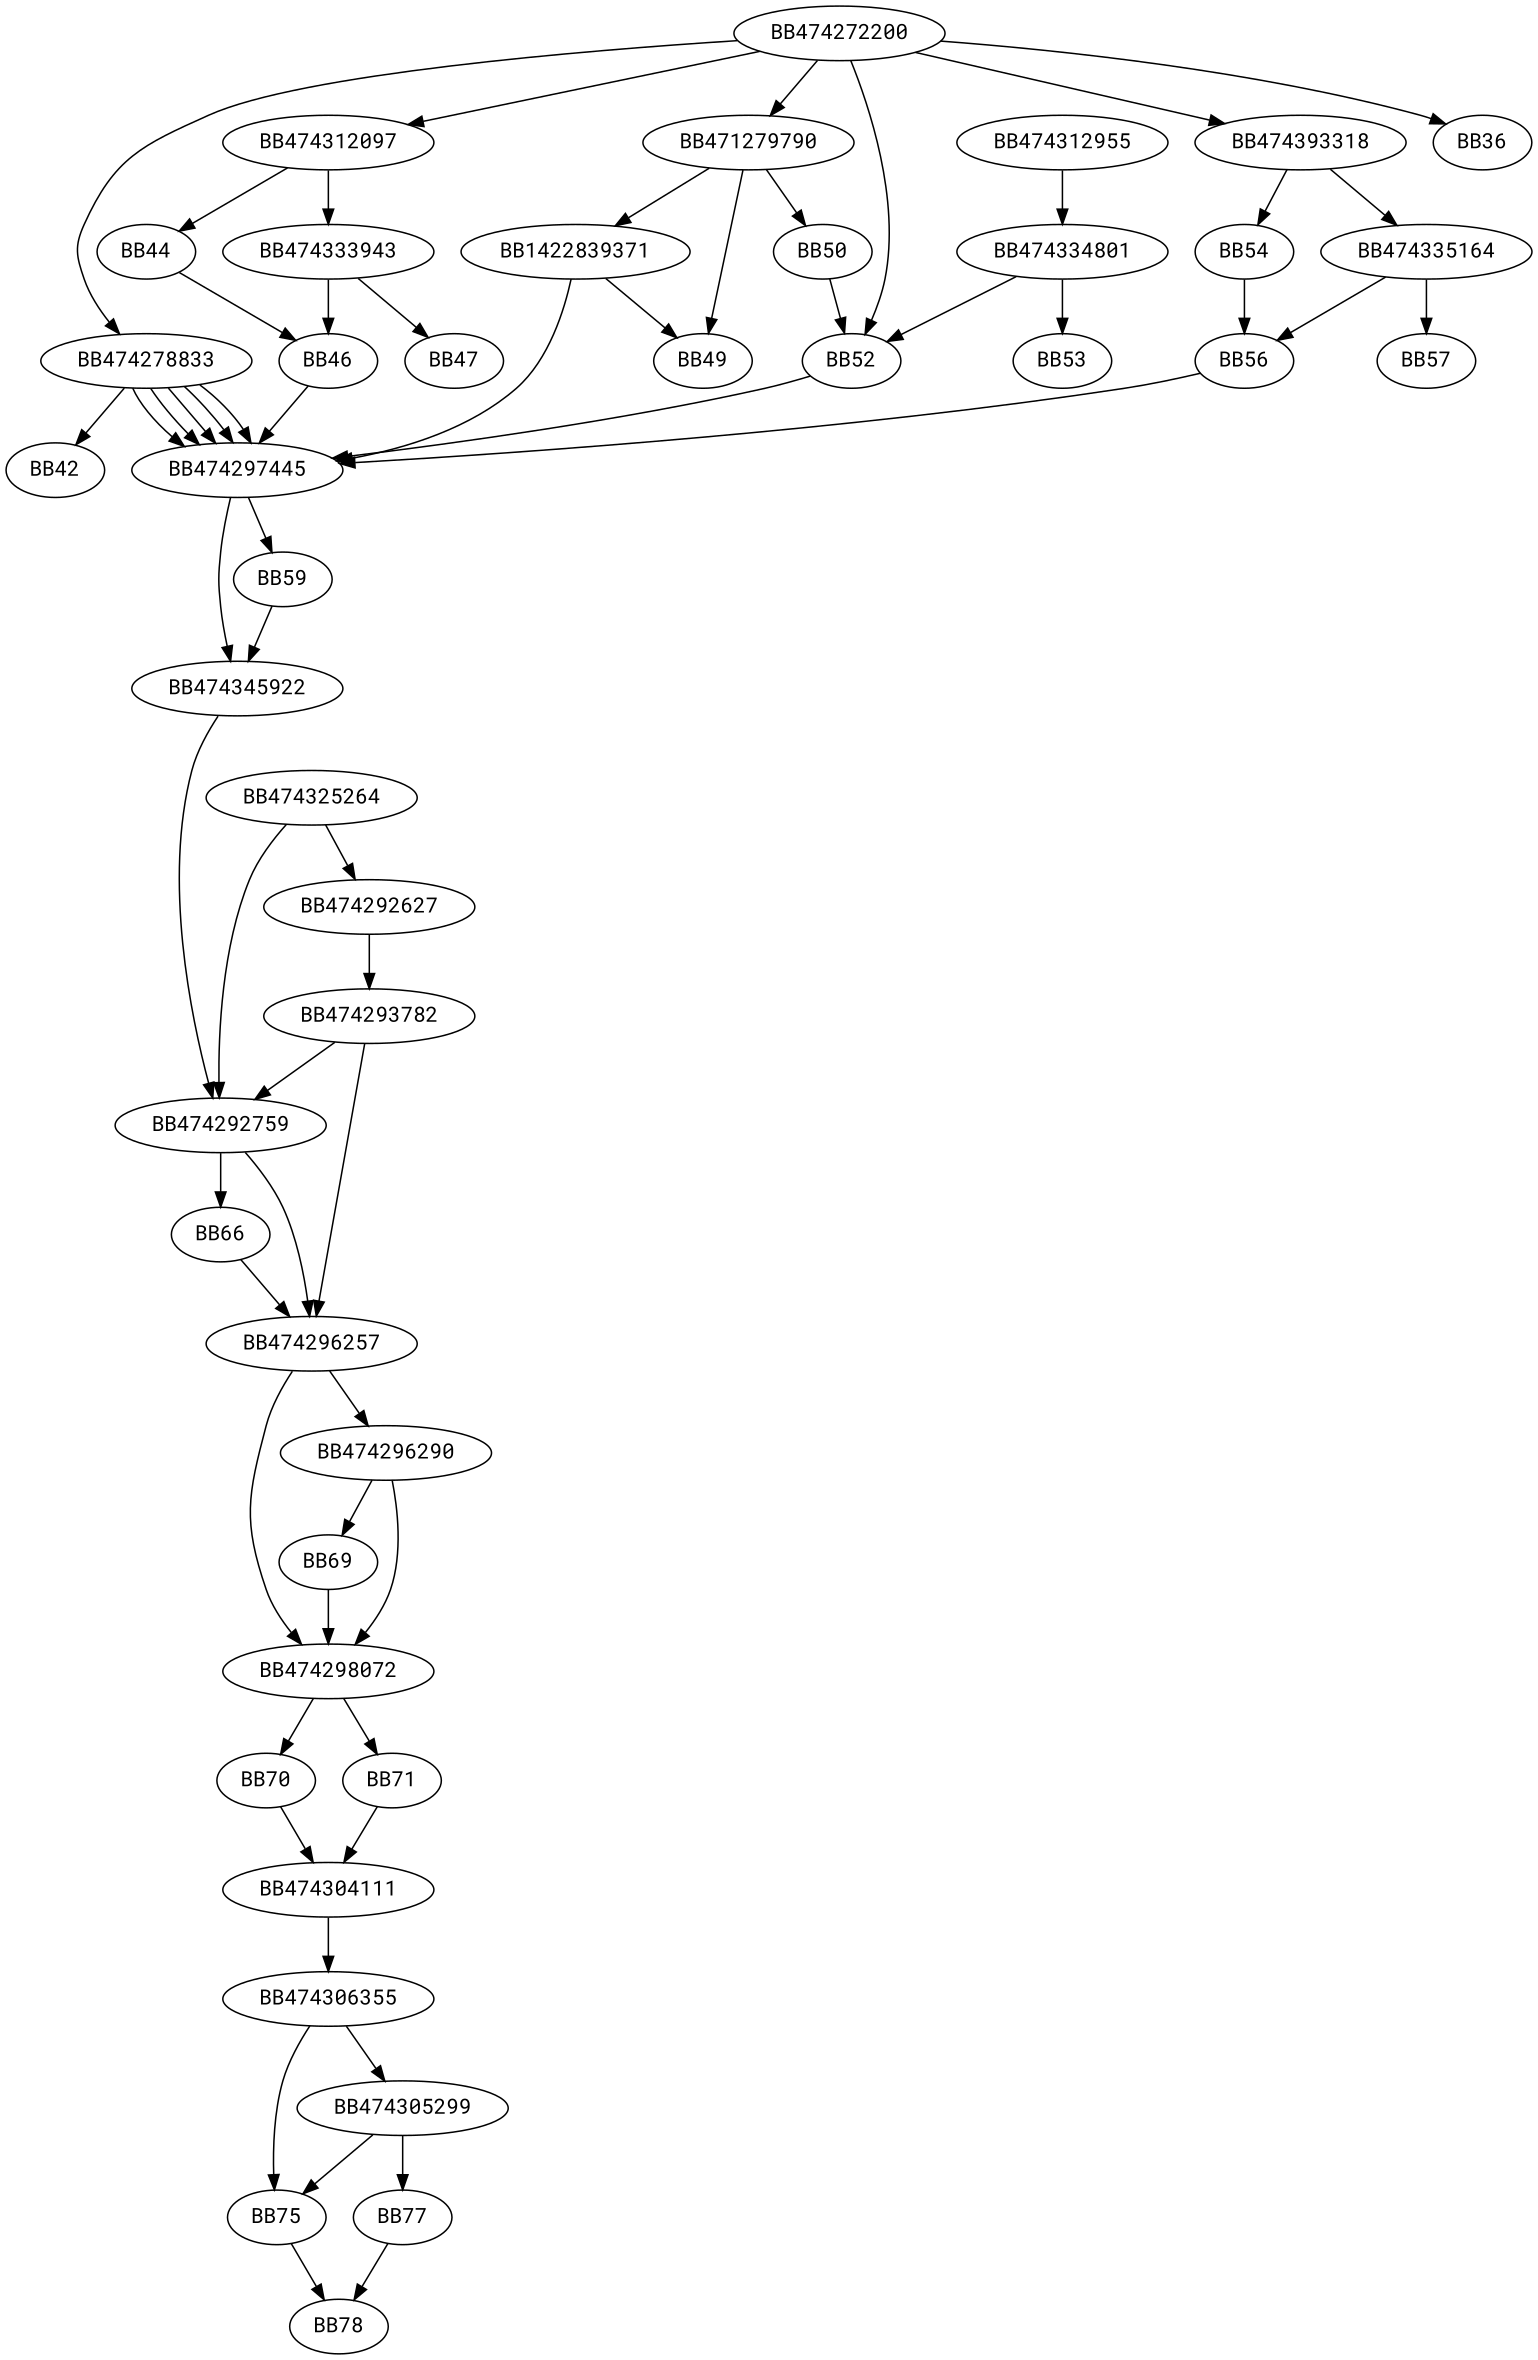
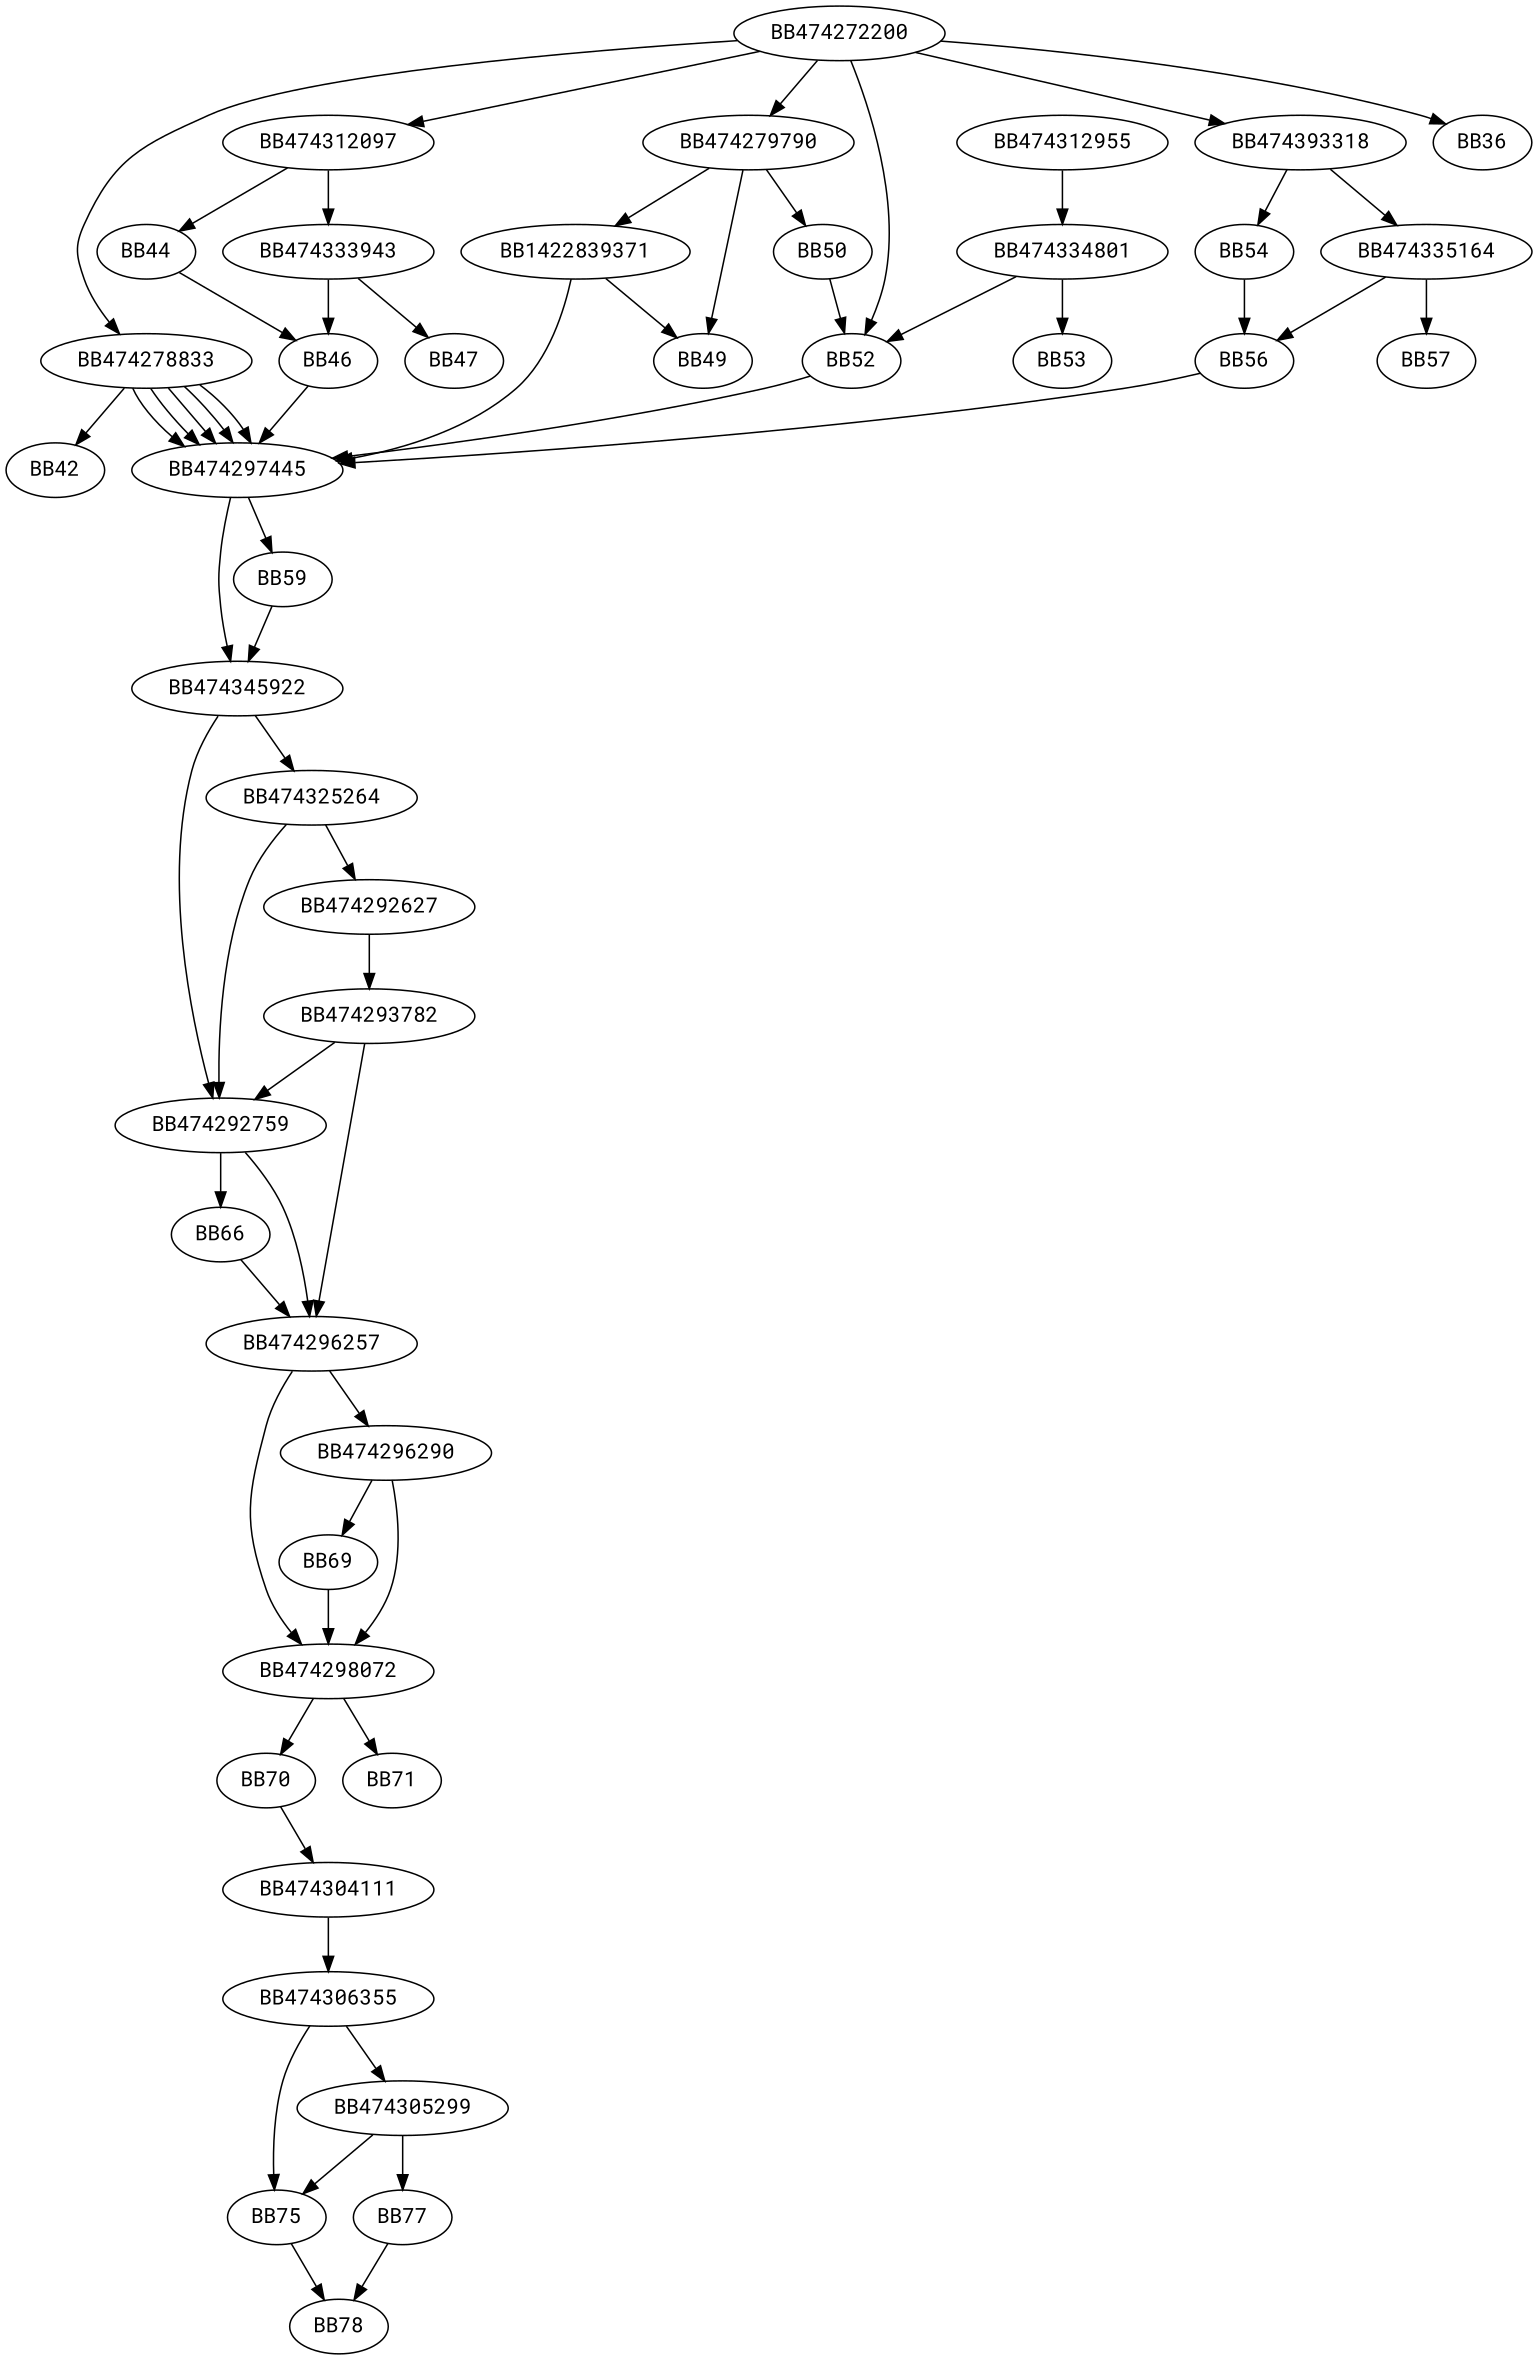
node "BB471279790": label "BB471279790" -> "BB474279790"
edge "BB474345922" -> "BB474325264": added
edge "BB71" -> "BB474304111": removed
